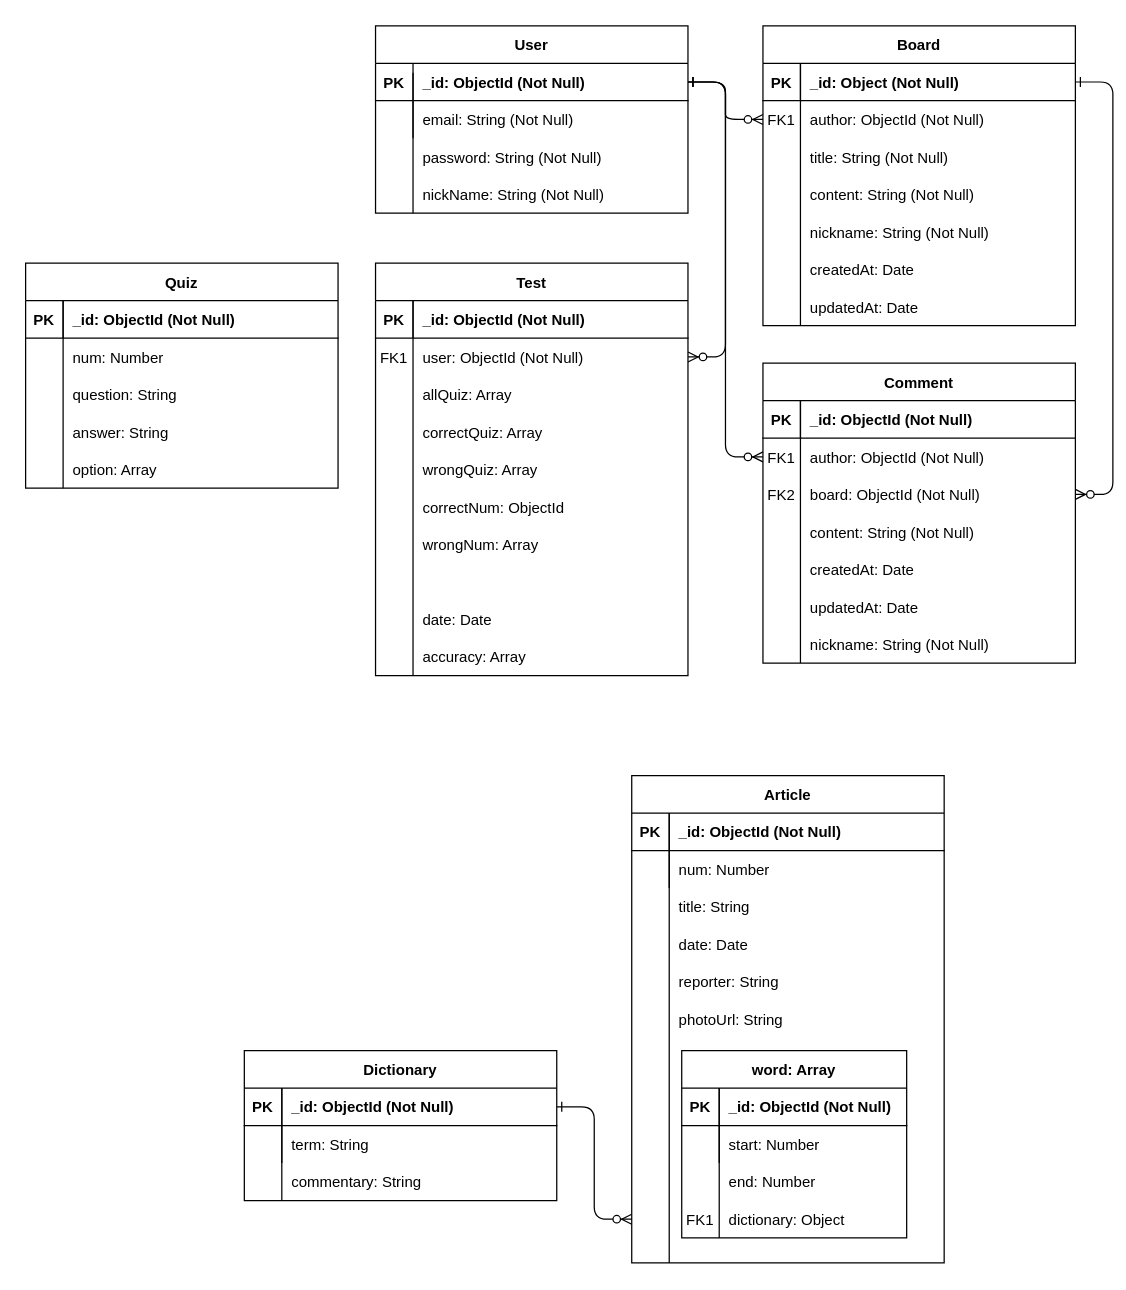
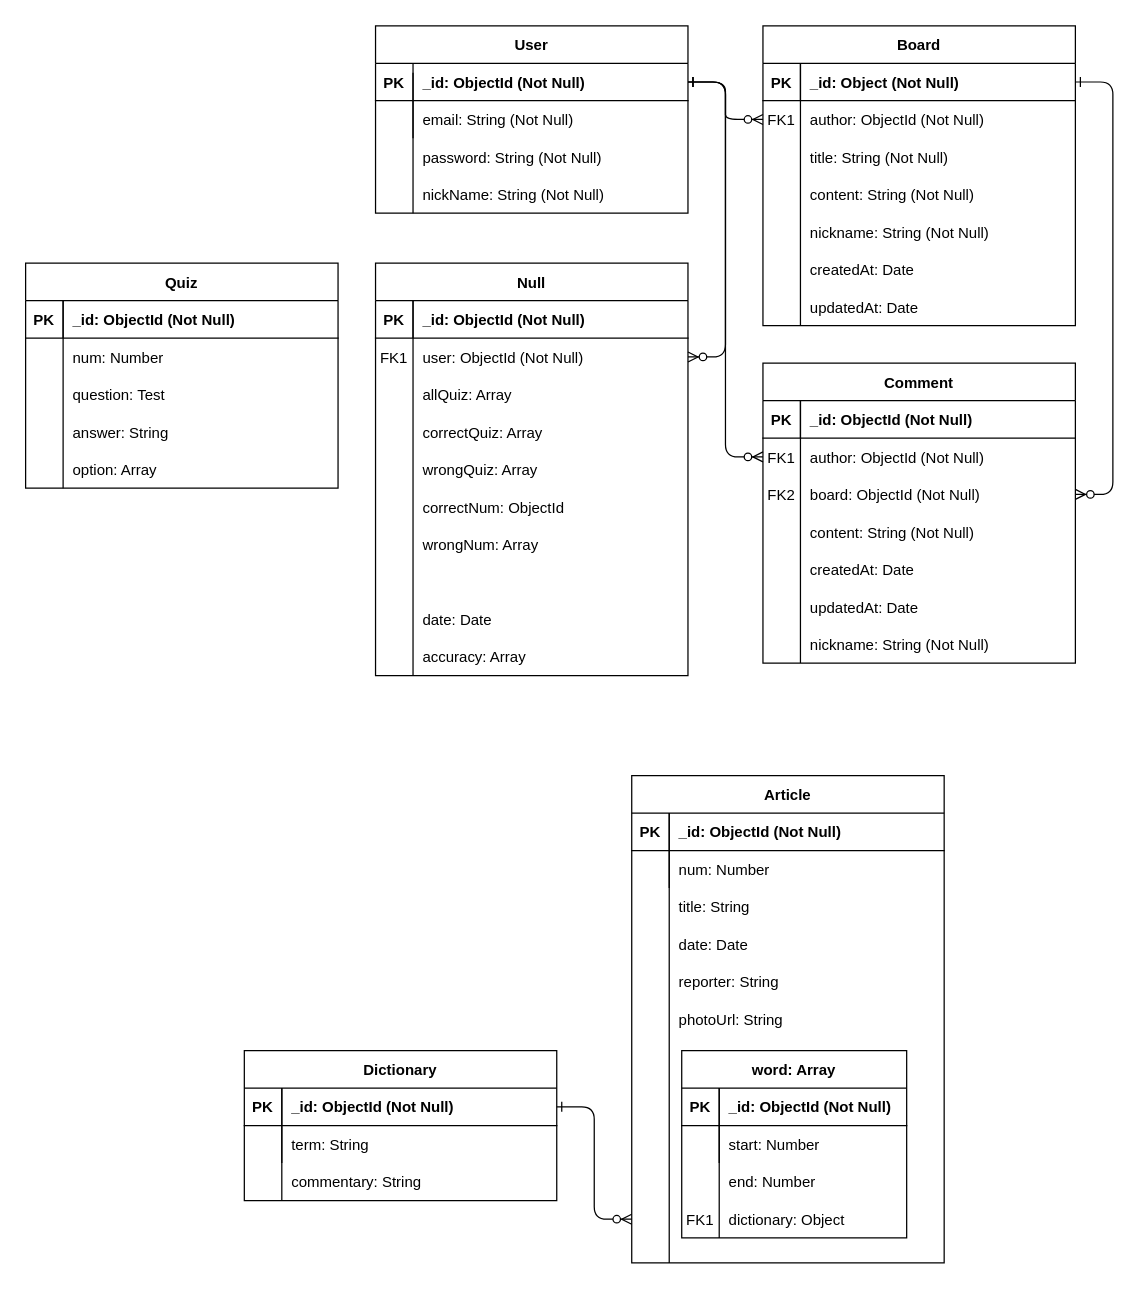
node "Test": label "Test" -> "Null"
node "question: String": label "question: String" -> "question: Test"
